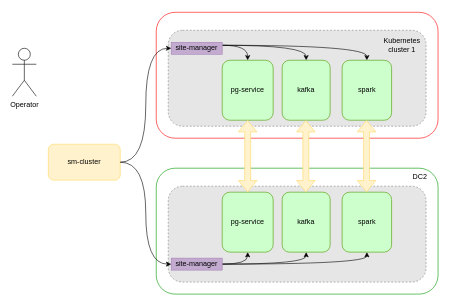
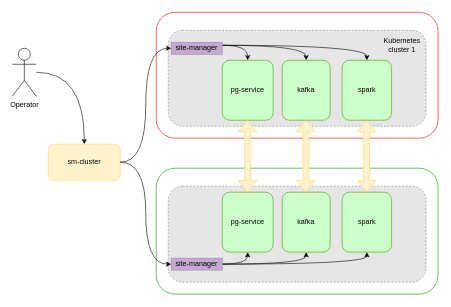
edge "Operator" -> "sm-cluster": added
node "DC2": removed
